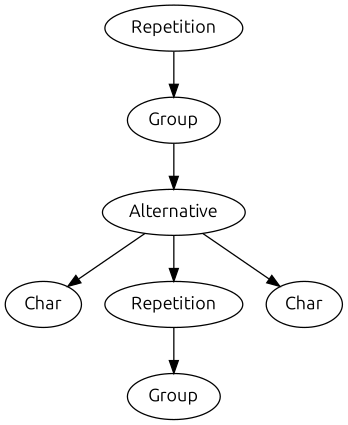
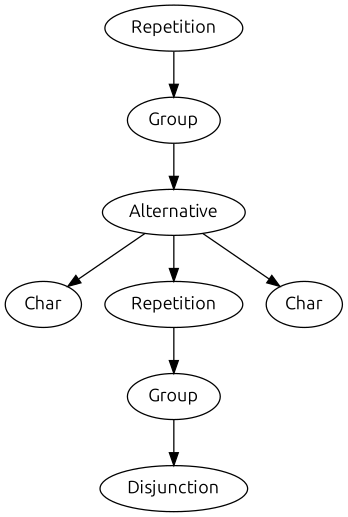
node "Disjunction": added
